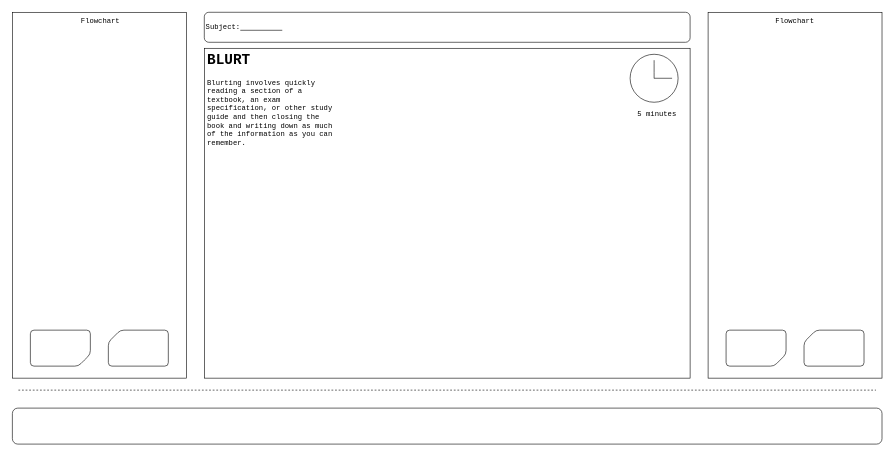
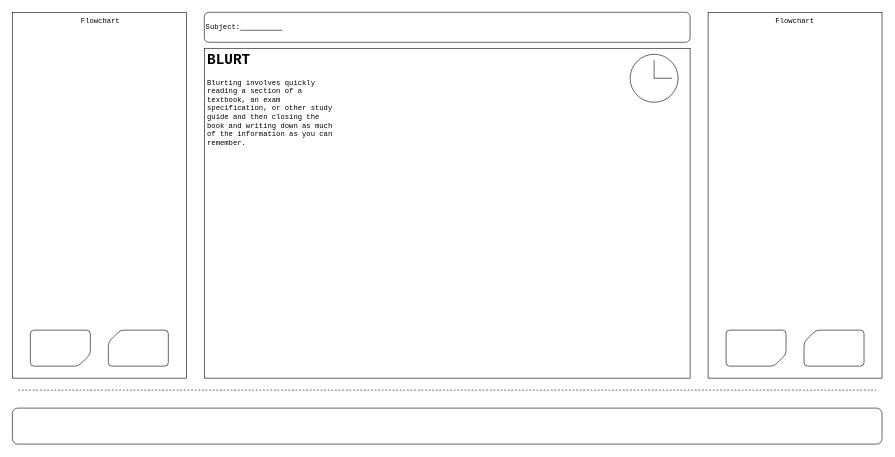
node "5 minutes": removed
